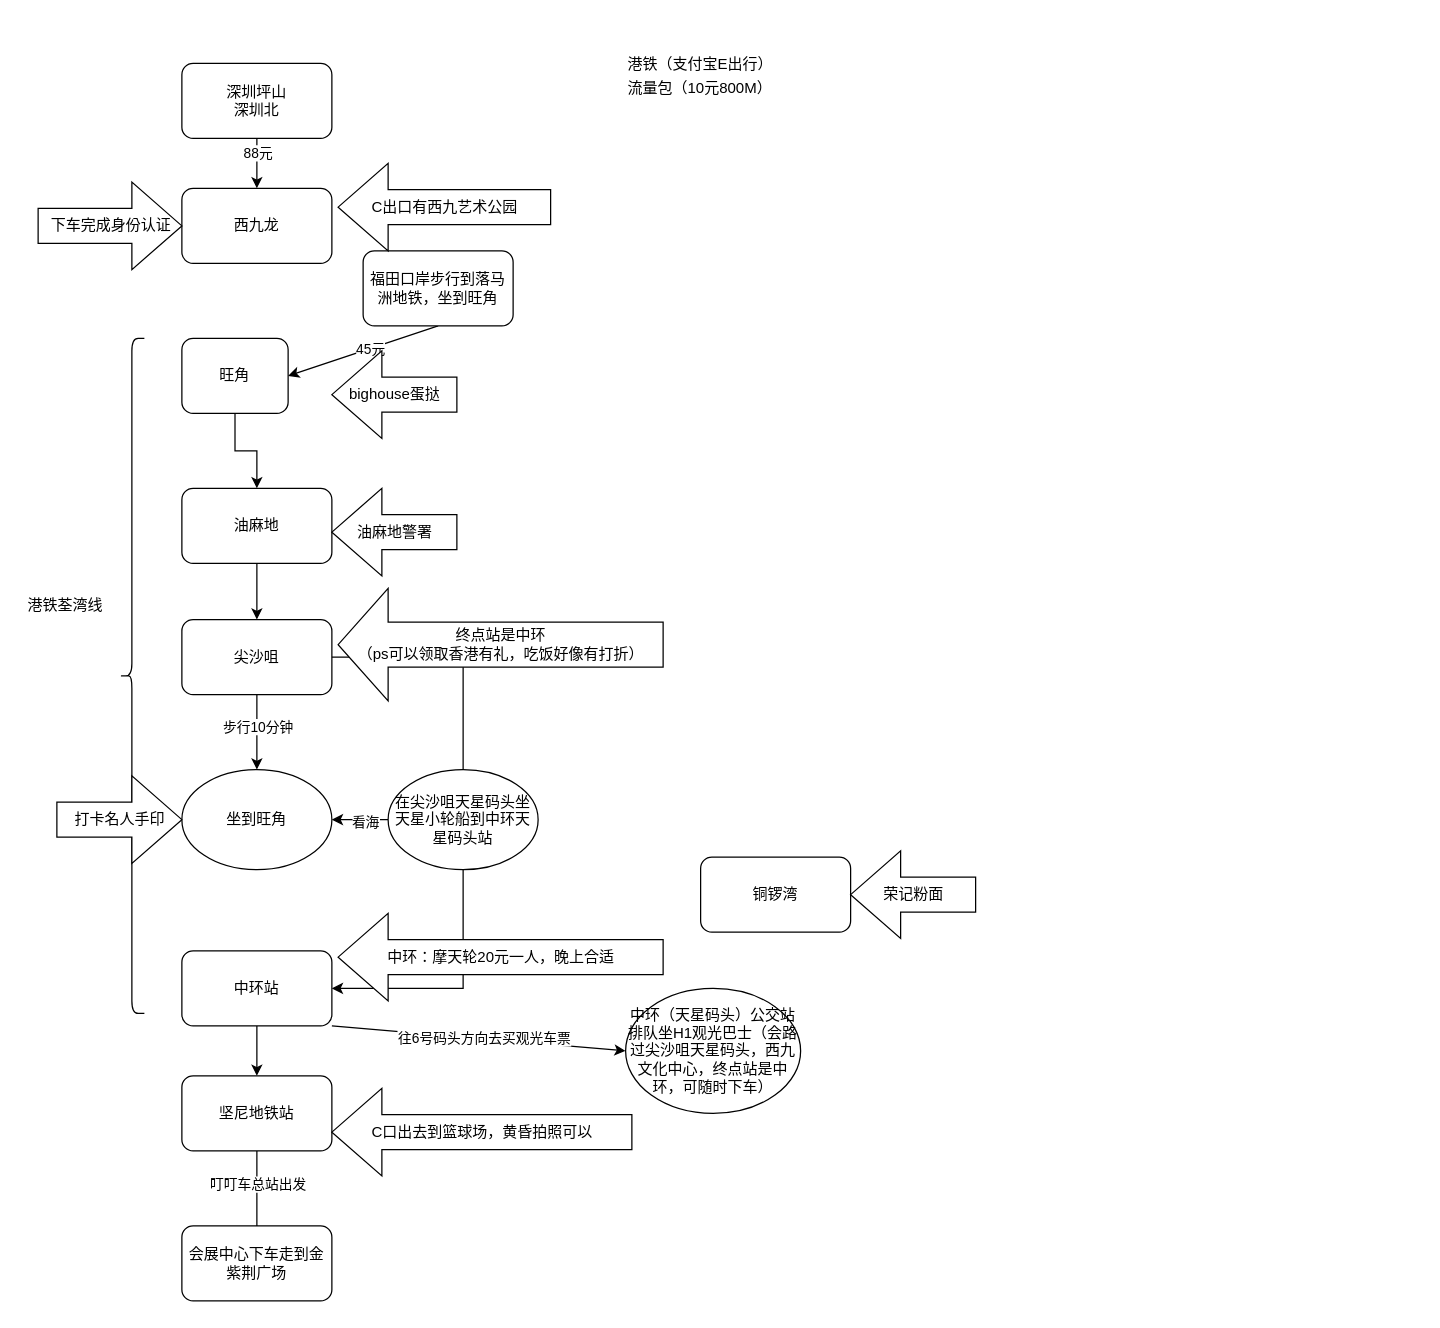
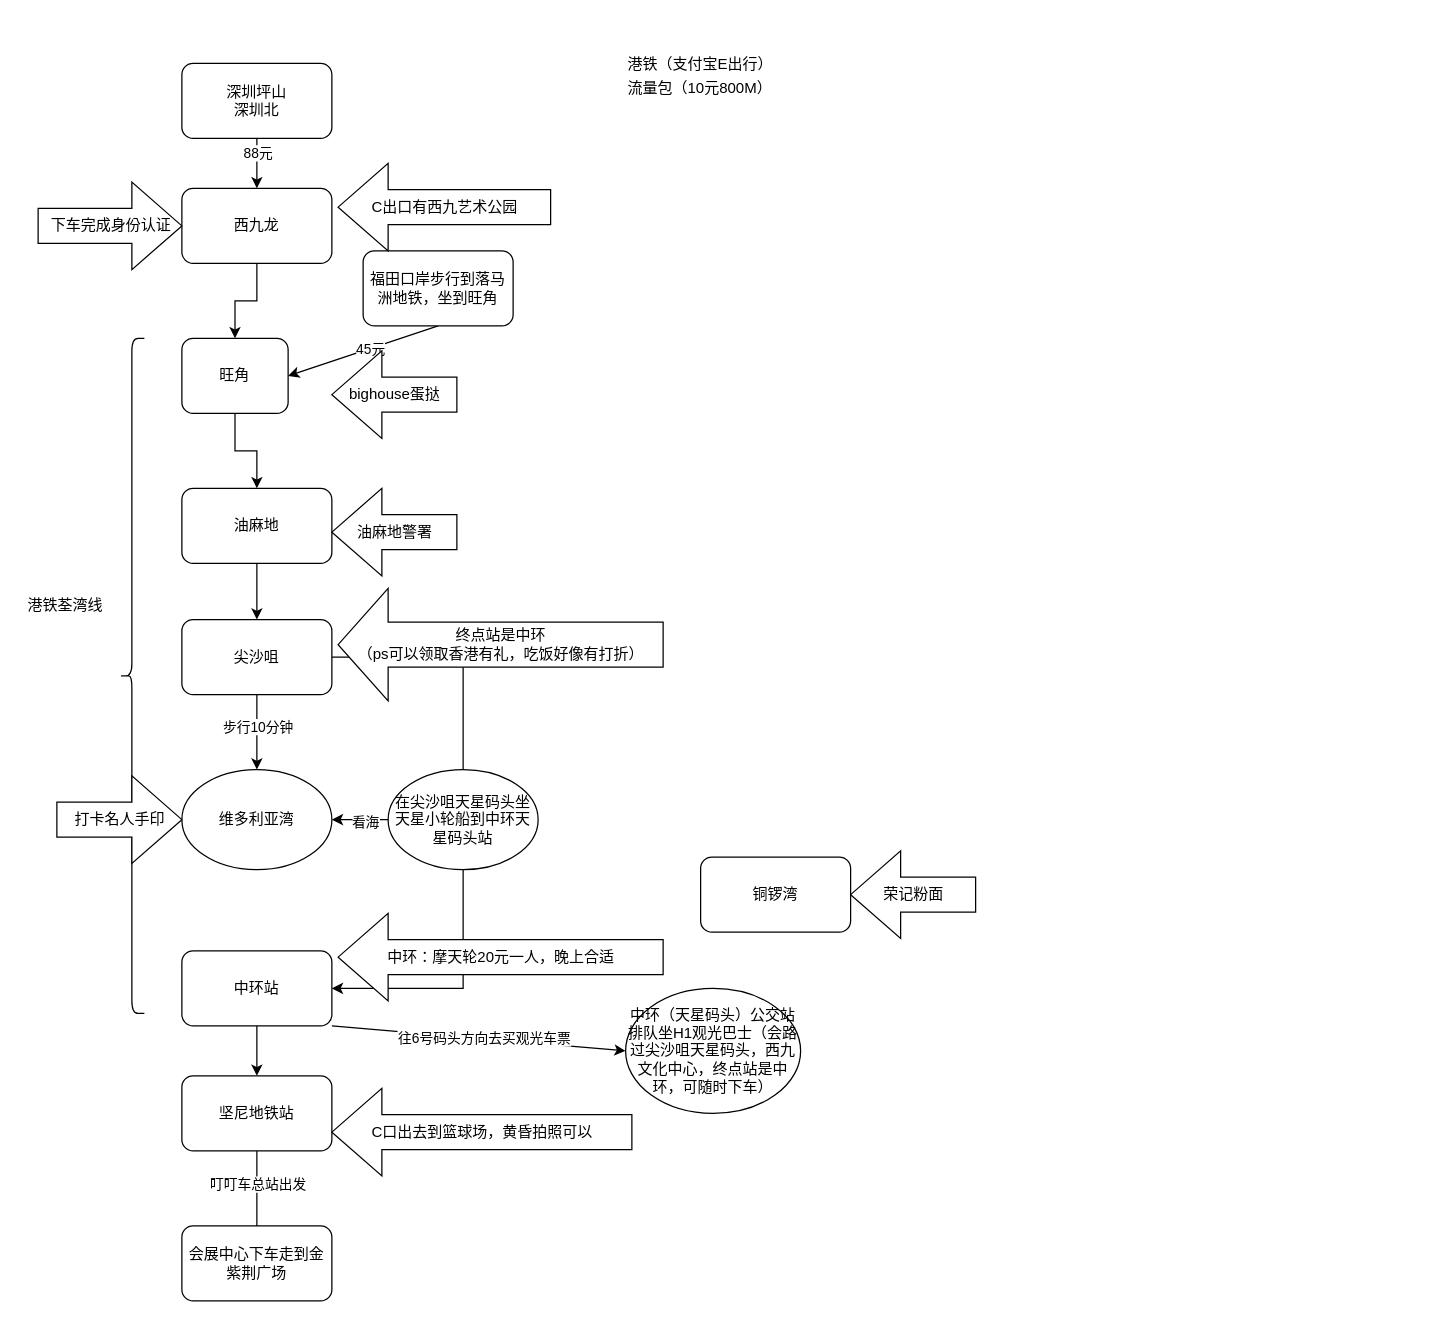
edge "西九龙" -> "旺角": added
node "坐到旺角": label "坐到旺角" -> "维多利亚湾"
